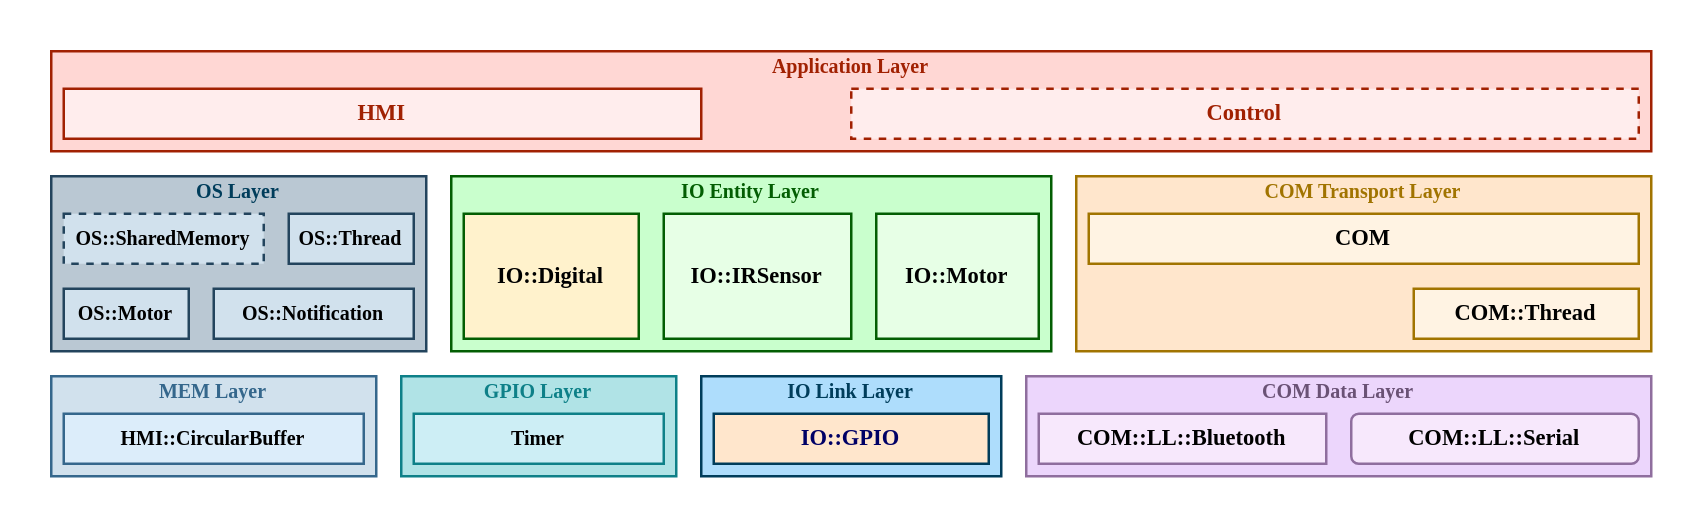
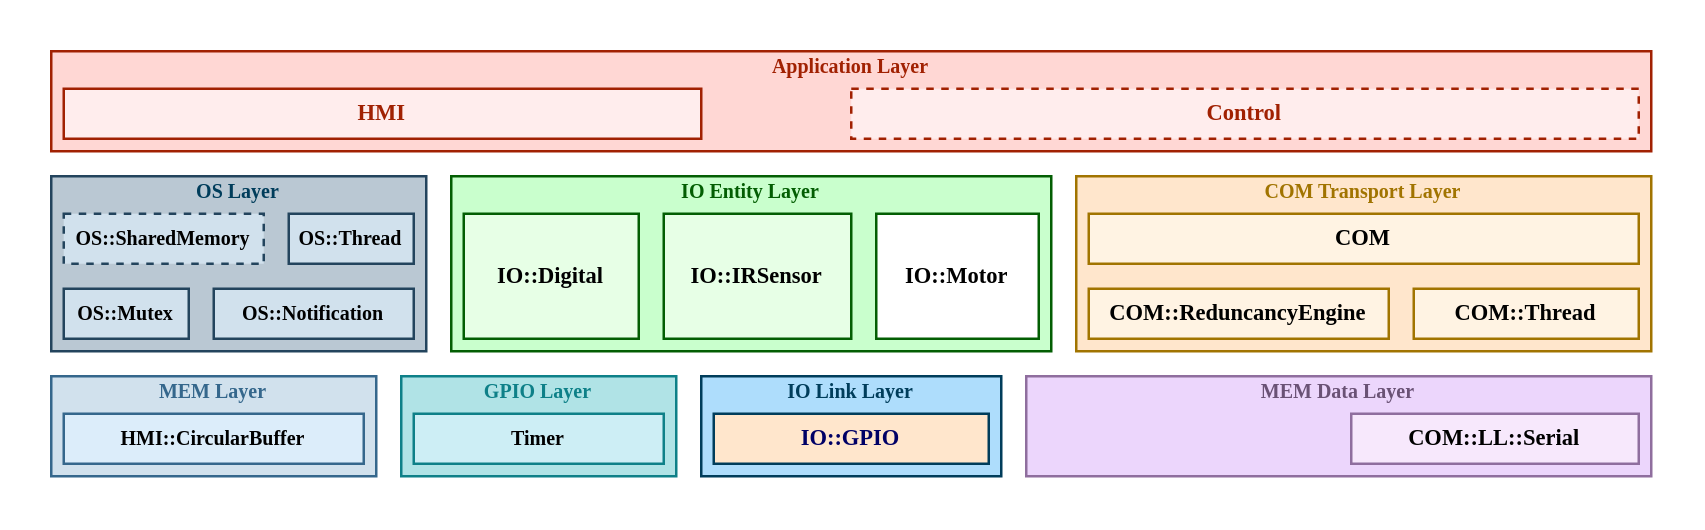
node "IO::Digital": fillcolor #fff2cc -> #e7ffe6
node "IO::Motor": fillcolor #e7ffe6 -> #ffffff
node "OS::Motor": label "OS::Motor" -> "OS::Mutex"
node "COM::ReduncancyEngine": added
node "COM Data Layer": label "COM Data Layer" -> "MEM Data Layer"
node "COM::LL::Bluetooth": removed
node "COM::LL::Serial": shape rounded rectangle -> rectangle
